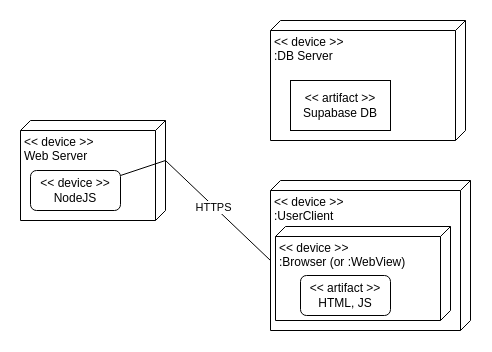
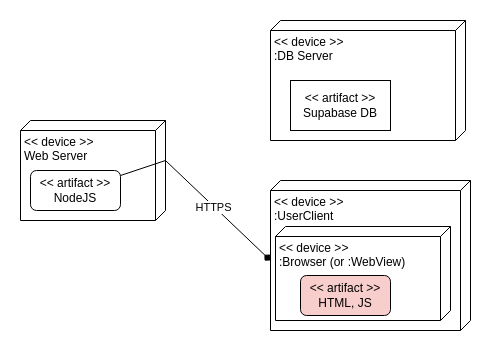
node "<< device >> NodeJS": label "<< device >> NodeJS" -> "<< artifact >> NodeJS"
edge "<< device >> Web Server" -- "<< device >> :UserClient": arrowhead none -> diamond
node "<< artifact >> HTML, JS": fillcolor #ffffff -> #f8cecc
